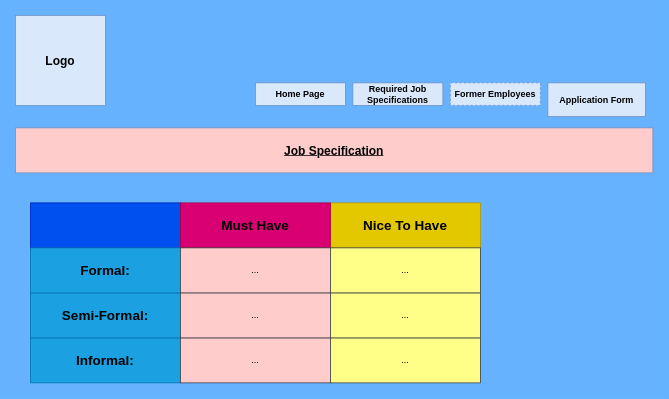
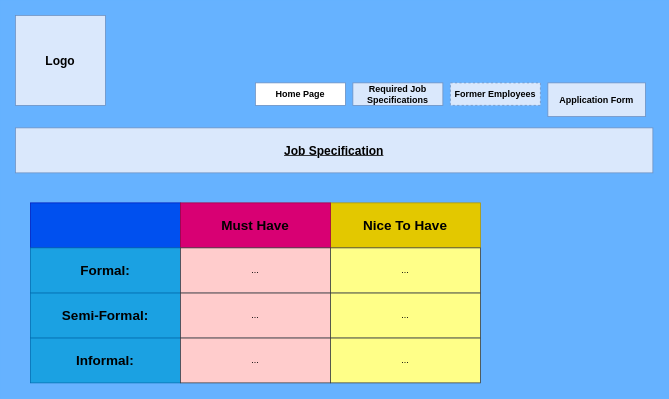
node "Home Page": fillcolor #dae8fc -> #ffffff
node "Job Specification": fillcolor #ffcccc -> #dae8fc
